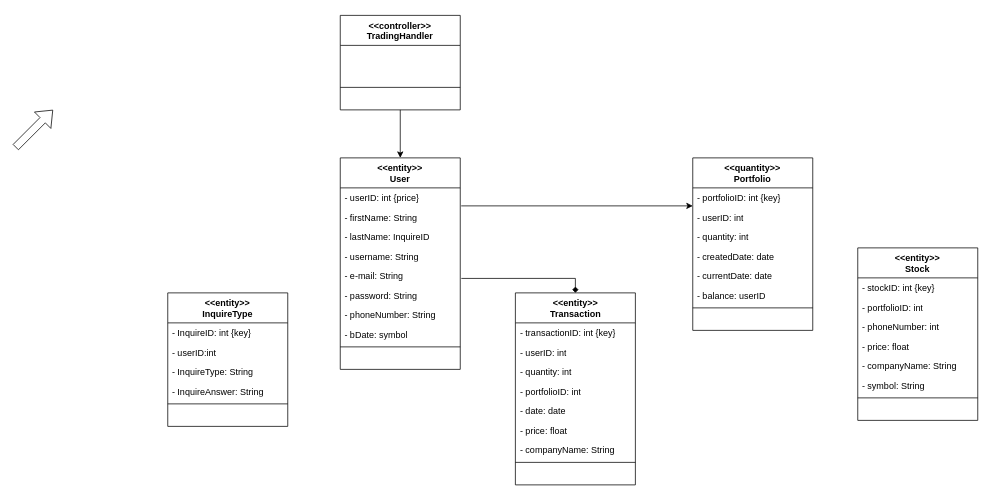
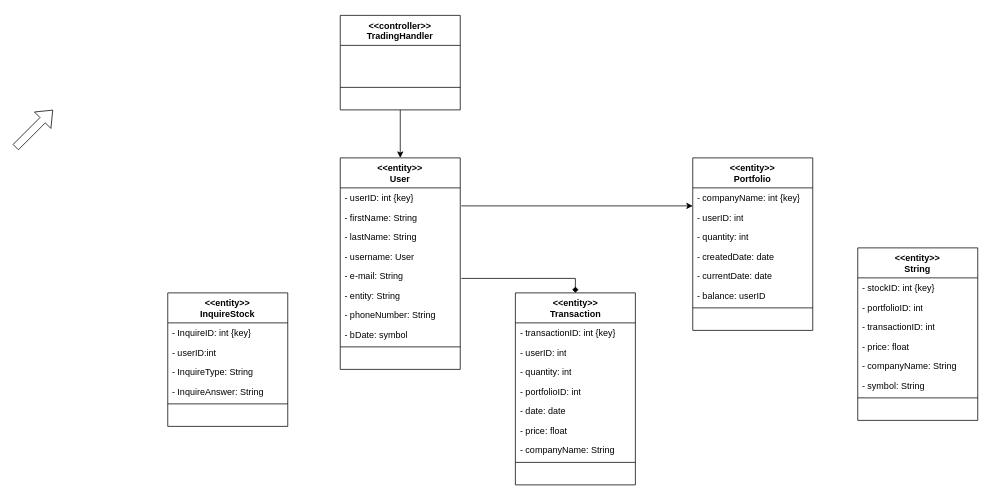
node "<<quantity>> Portfolio": label "<<quantity>> Portfolio" -> "<<entity>> Portfolio"
node "- userID: int {price}": label "- userID: int {price}" -> "- userID: int {key}"
node "- portfolioID: int {key}": label "- portfolioID: int {key}" -> "- companyName: int {key}"
node "- lastName: InquireID": label "- lastName: InquireID" -> "- lastName: String"
node "- username: String": label "- username: String" -> "- username: User"
node "<<entity>> Stock": label "<<entity>> Stock" -> "<<entity>> String"
node "- password: String": label "- password: String" -> "- entity: String"
node "<<entity>> InquireType": label "<<entity>> InquireType" -> "<<entity>> InquireStock"
node "- phoneNumber: int": label "- phoneNumber: int" -> "- transactionID: int"
